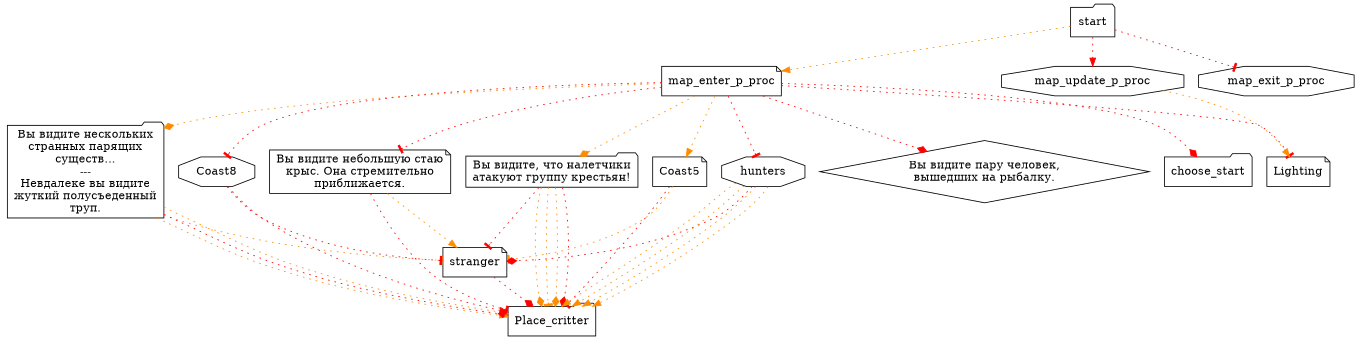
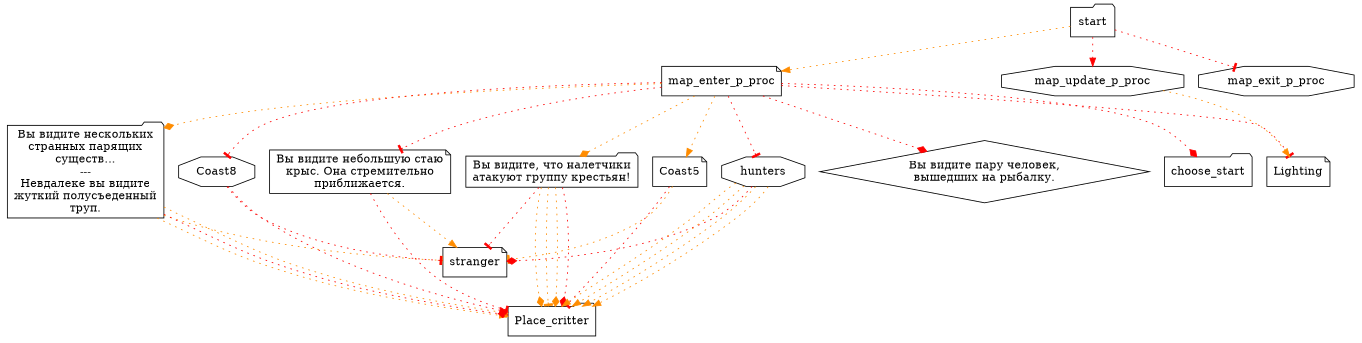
edge "stranger" -> "Place_critter": removed
